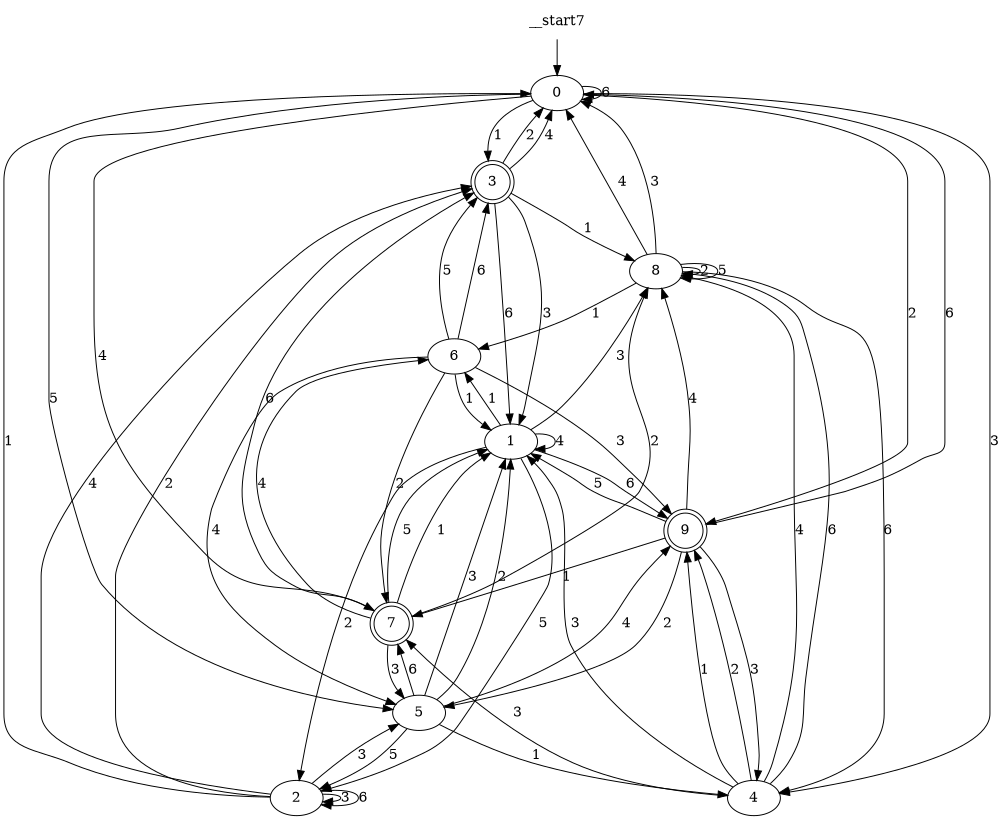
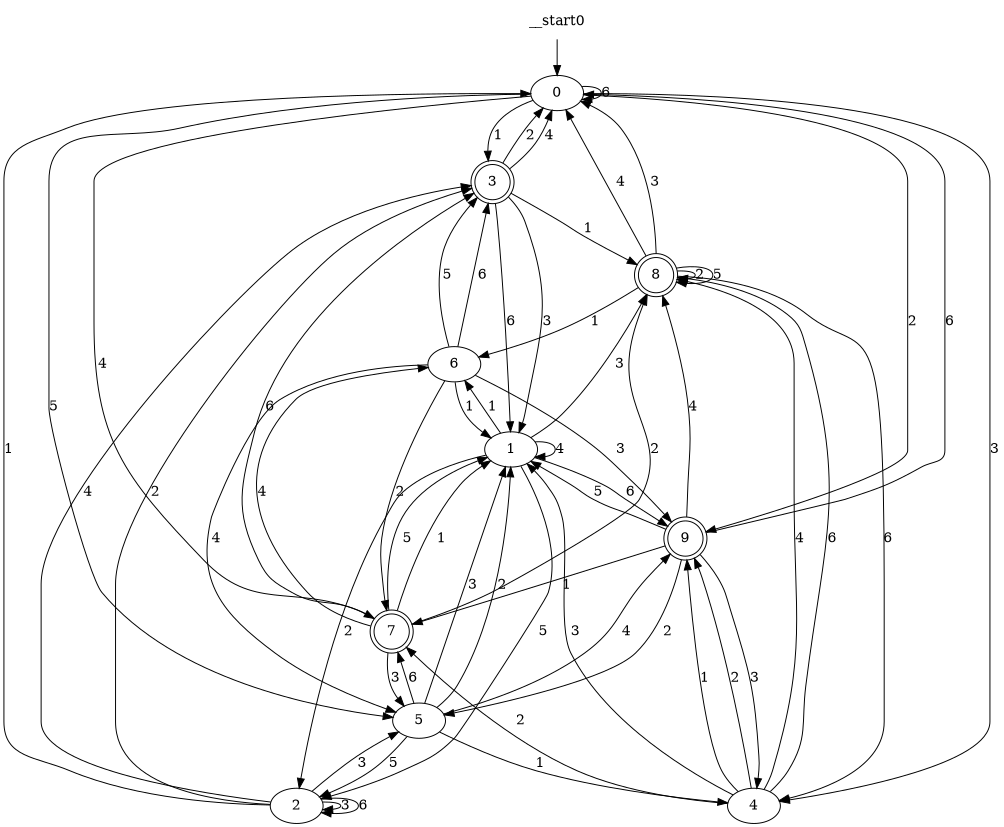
node "__start7": label "__start7" -> "__start0"
node "8": shape ellipse -> doublecircle
edge "4" -> "7": label "3" -> "2"
